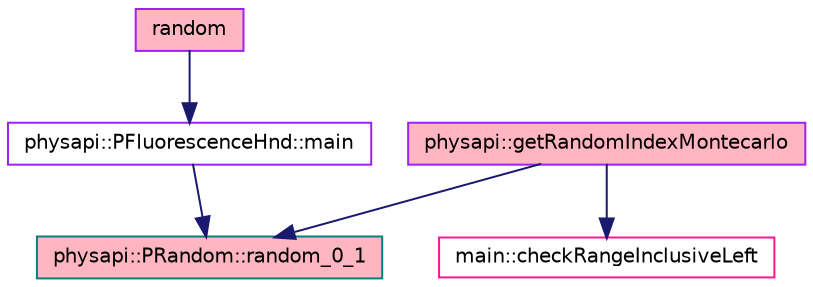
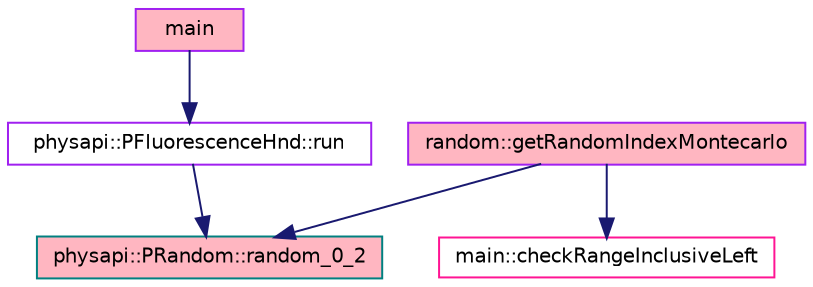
node "random": label "random" -> "main"
node "physapi::PFluorescenceHnd::main": label "physapi::PFluorescenceHnd::main" -> "physapi::PFluorescenceHnd::run"
node "physapi::getRandomIndexMontecarlo": label "physapi::getRandomIndexMontecarlo" -> "random::getRandomIndexMontecarlo"
node "physapi::PRandom::random_0_1": label "physapi::PRandom::random_0_1" -> "physapi::PRandom::random_0_2"
